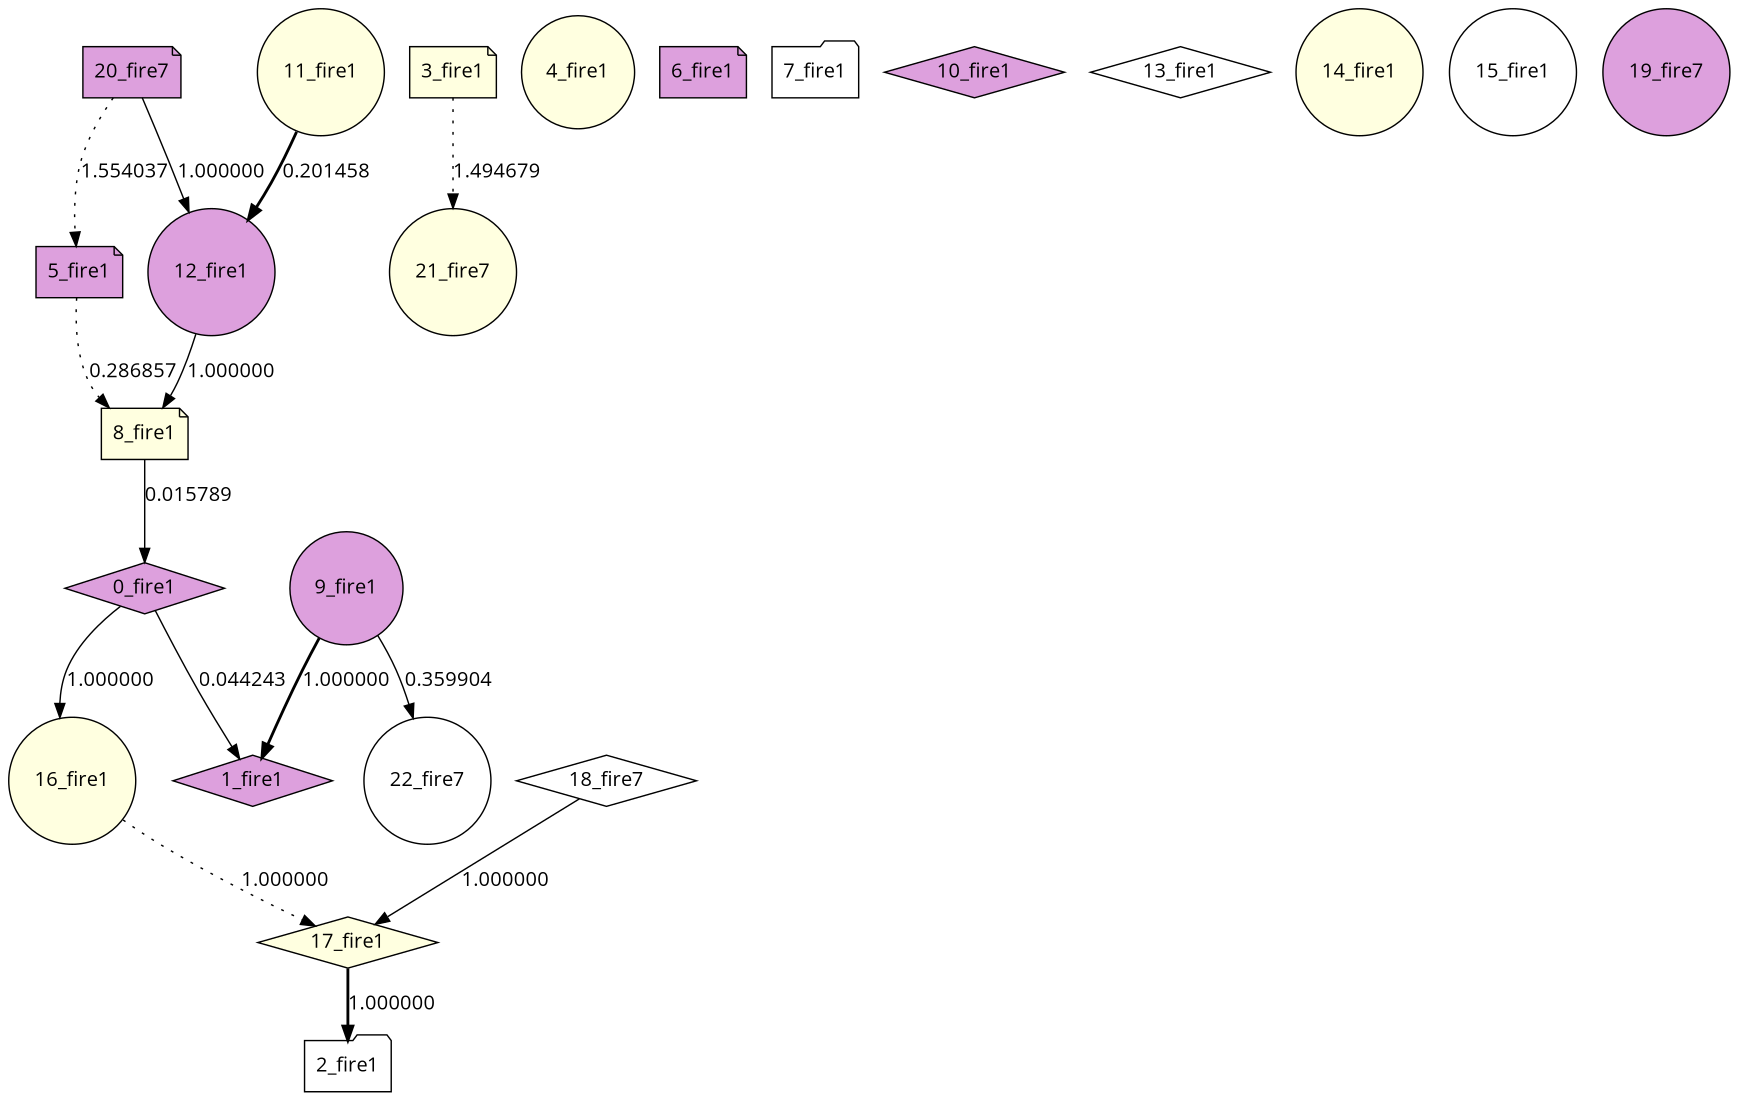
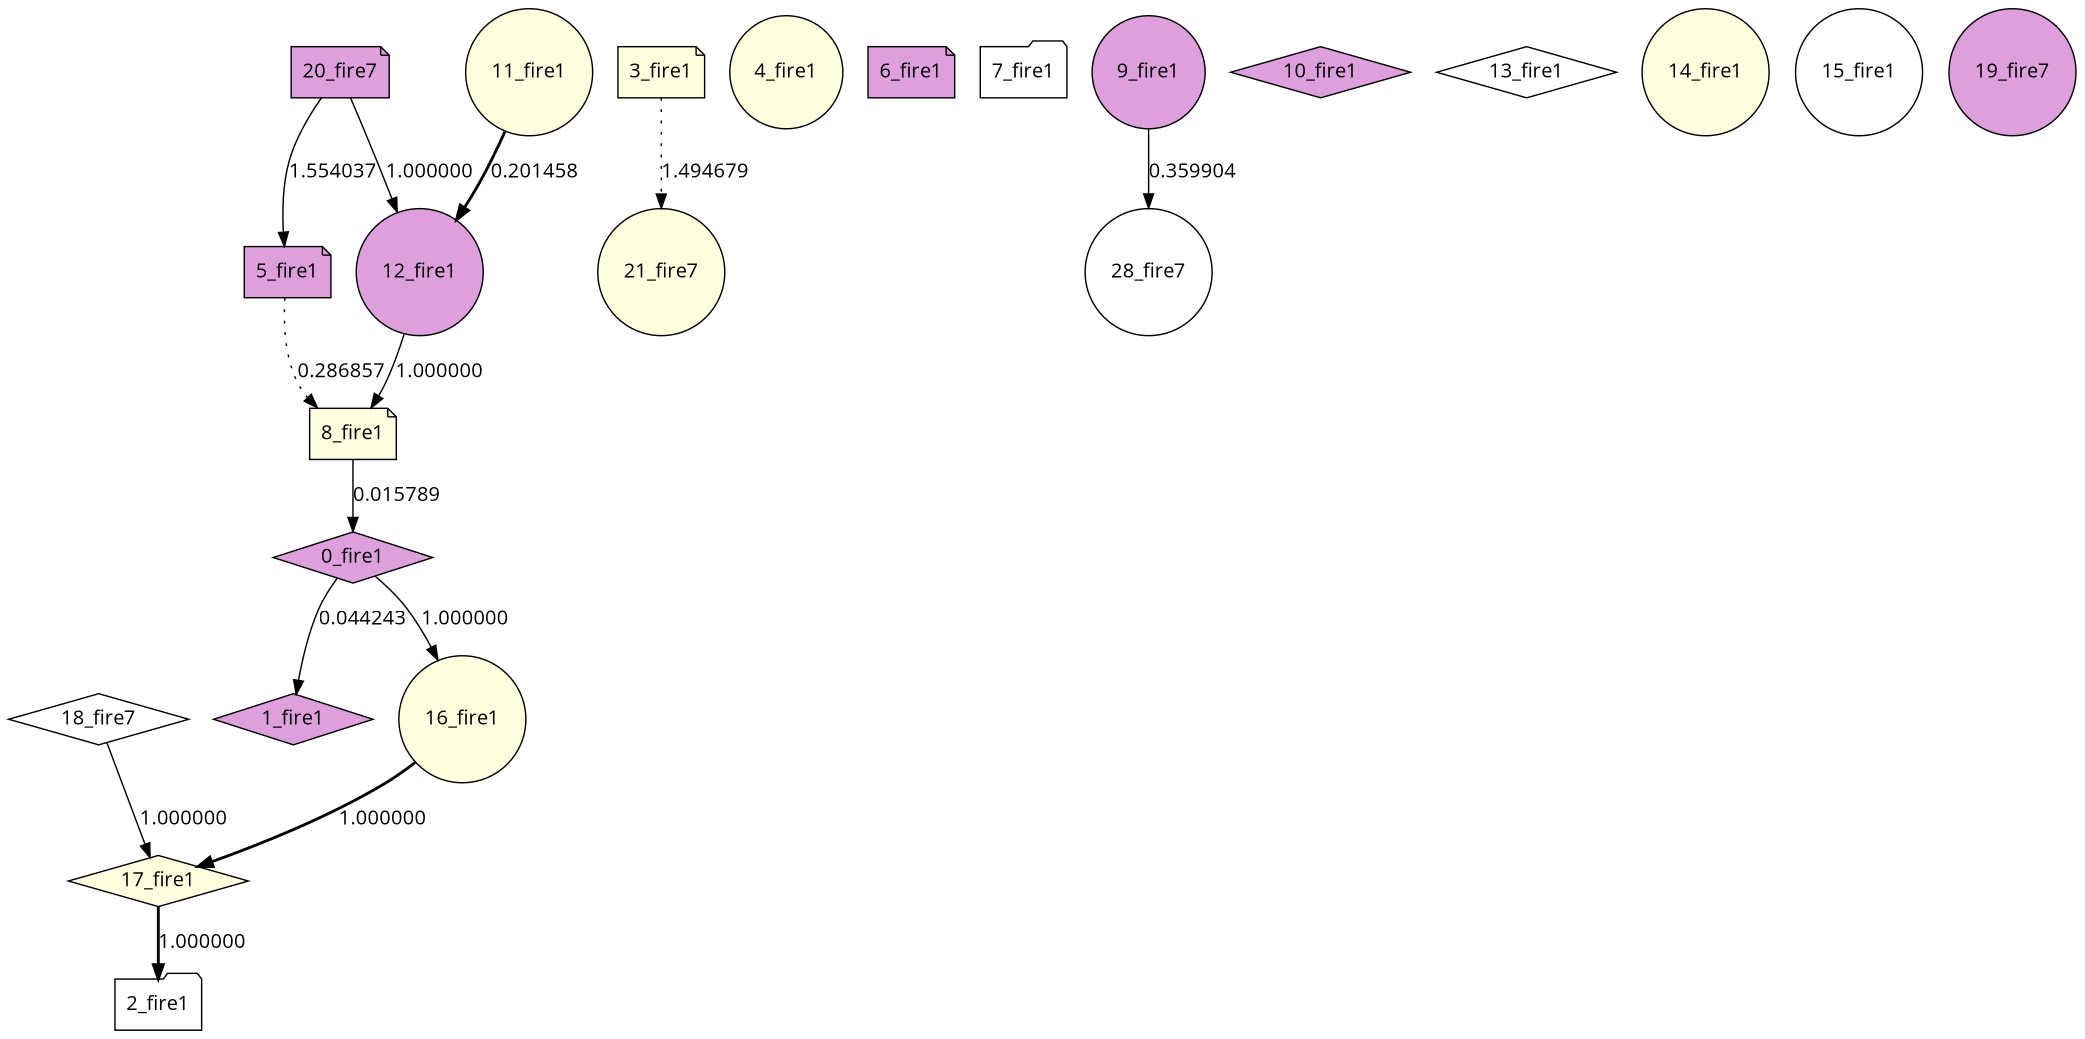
edge "20_fire7" -> "5_fire1": style dotted -> solid
edge "9_fire1" -> "1_fire1": removed, label "1.000000"
node "22_fire7": label "22_fire7" -> "28_fire7"
edge "16_fire1" -> "17_fire1": style dotted -> bold
